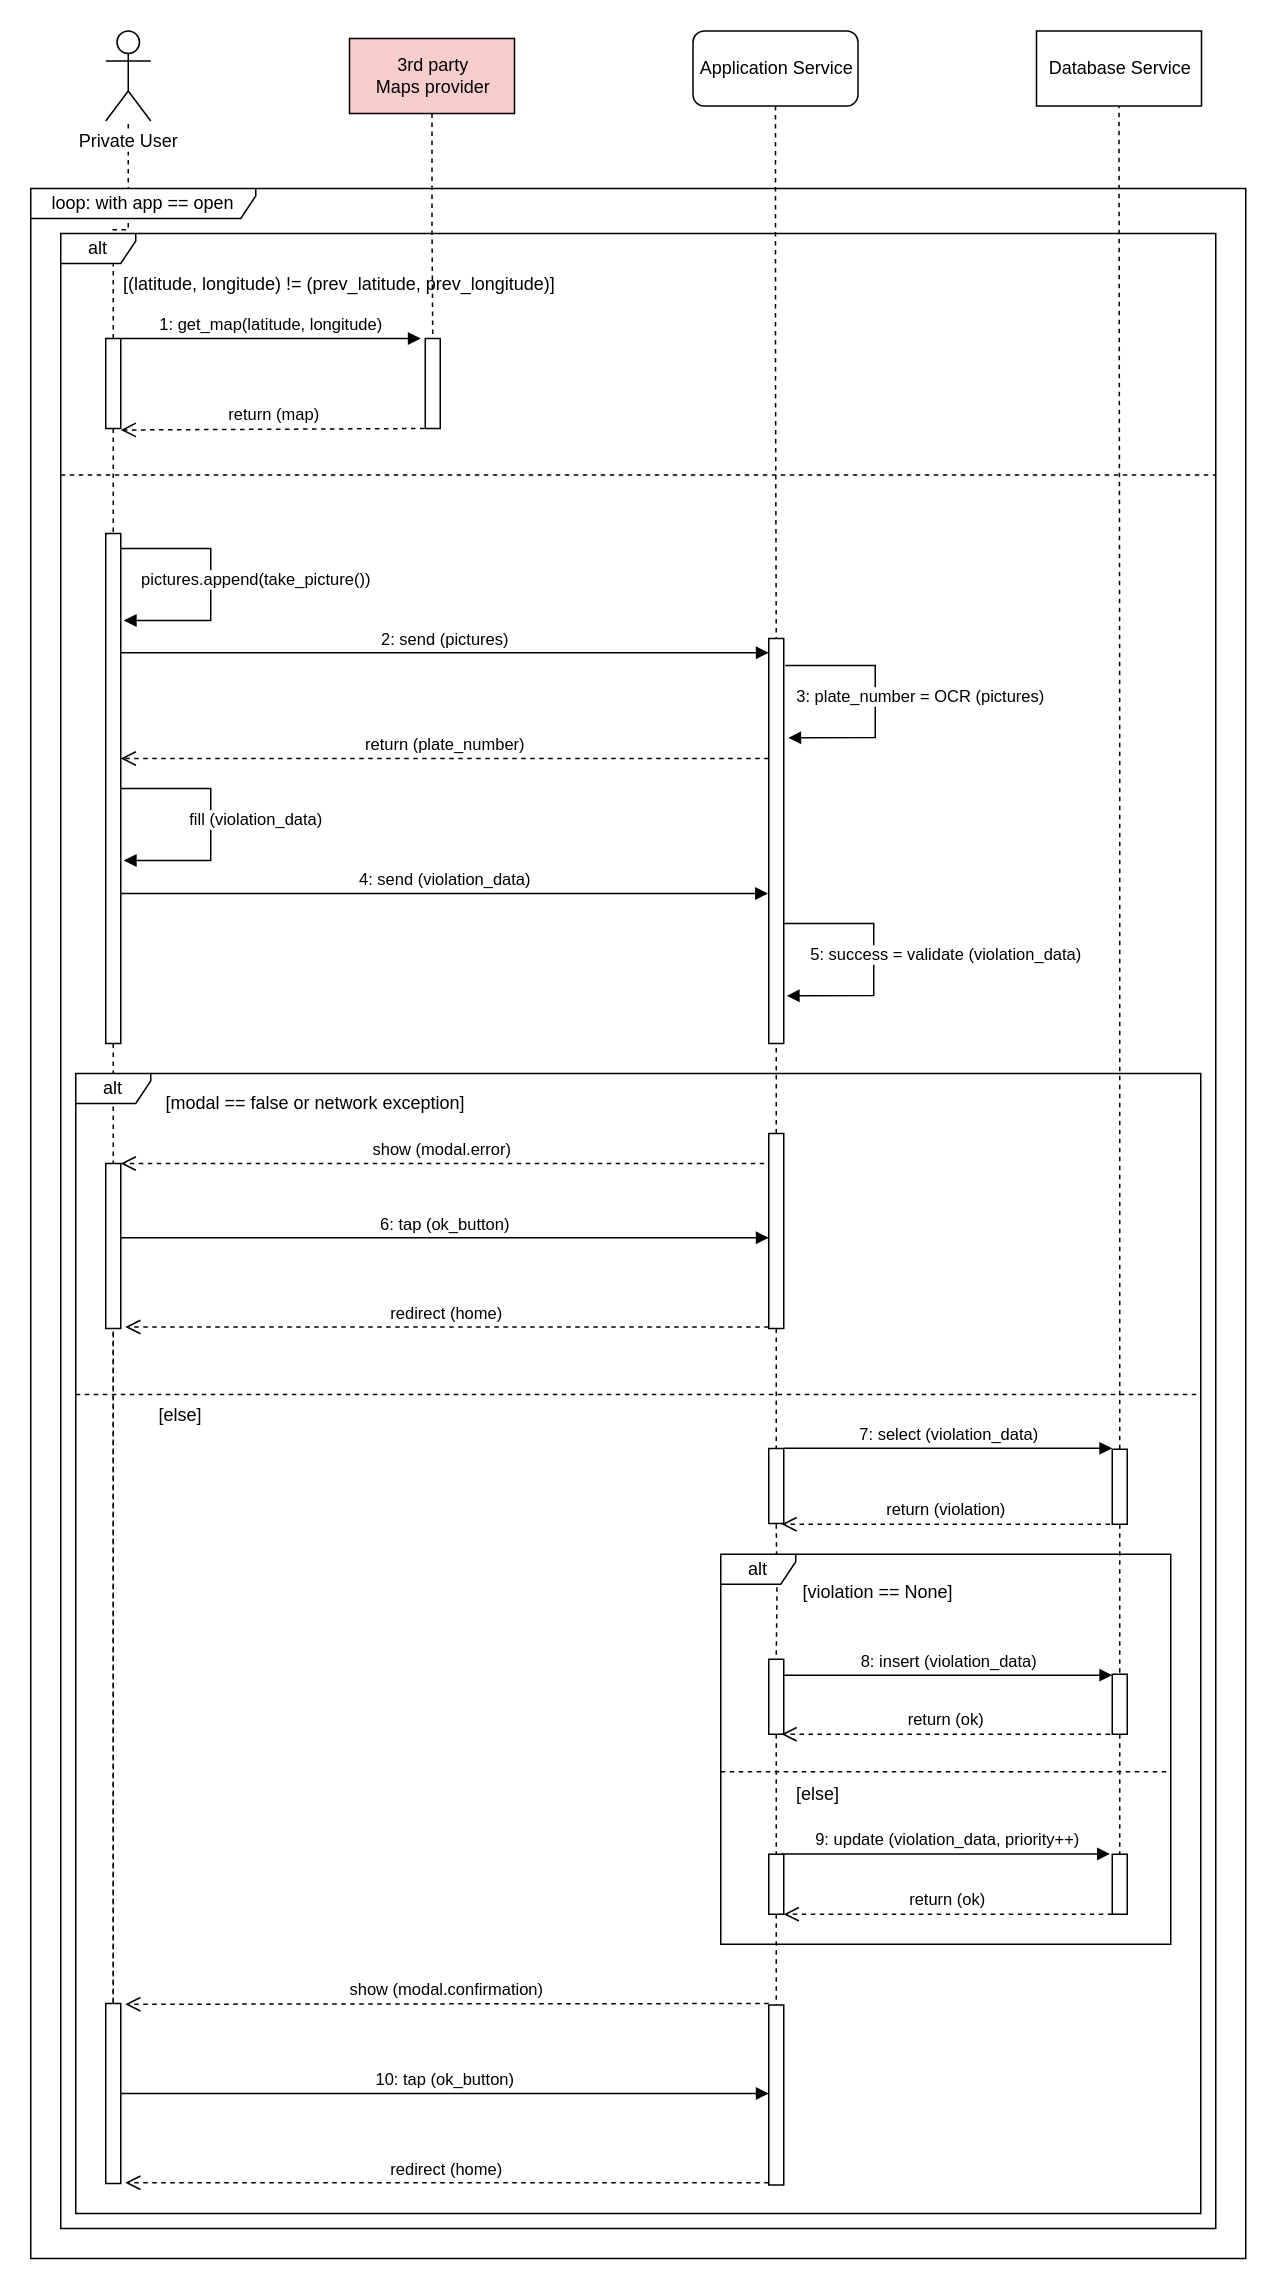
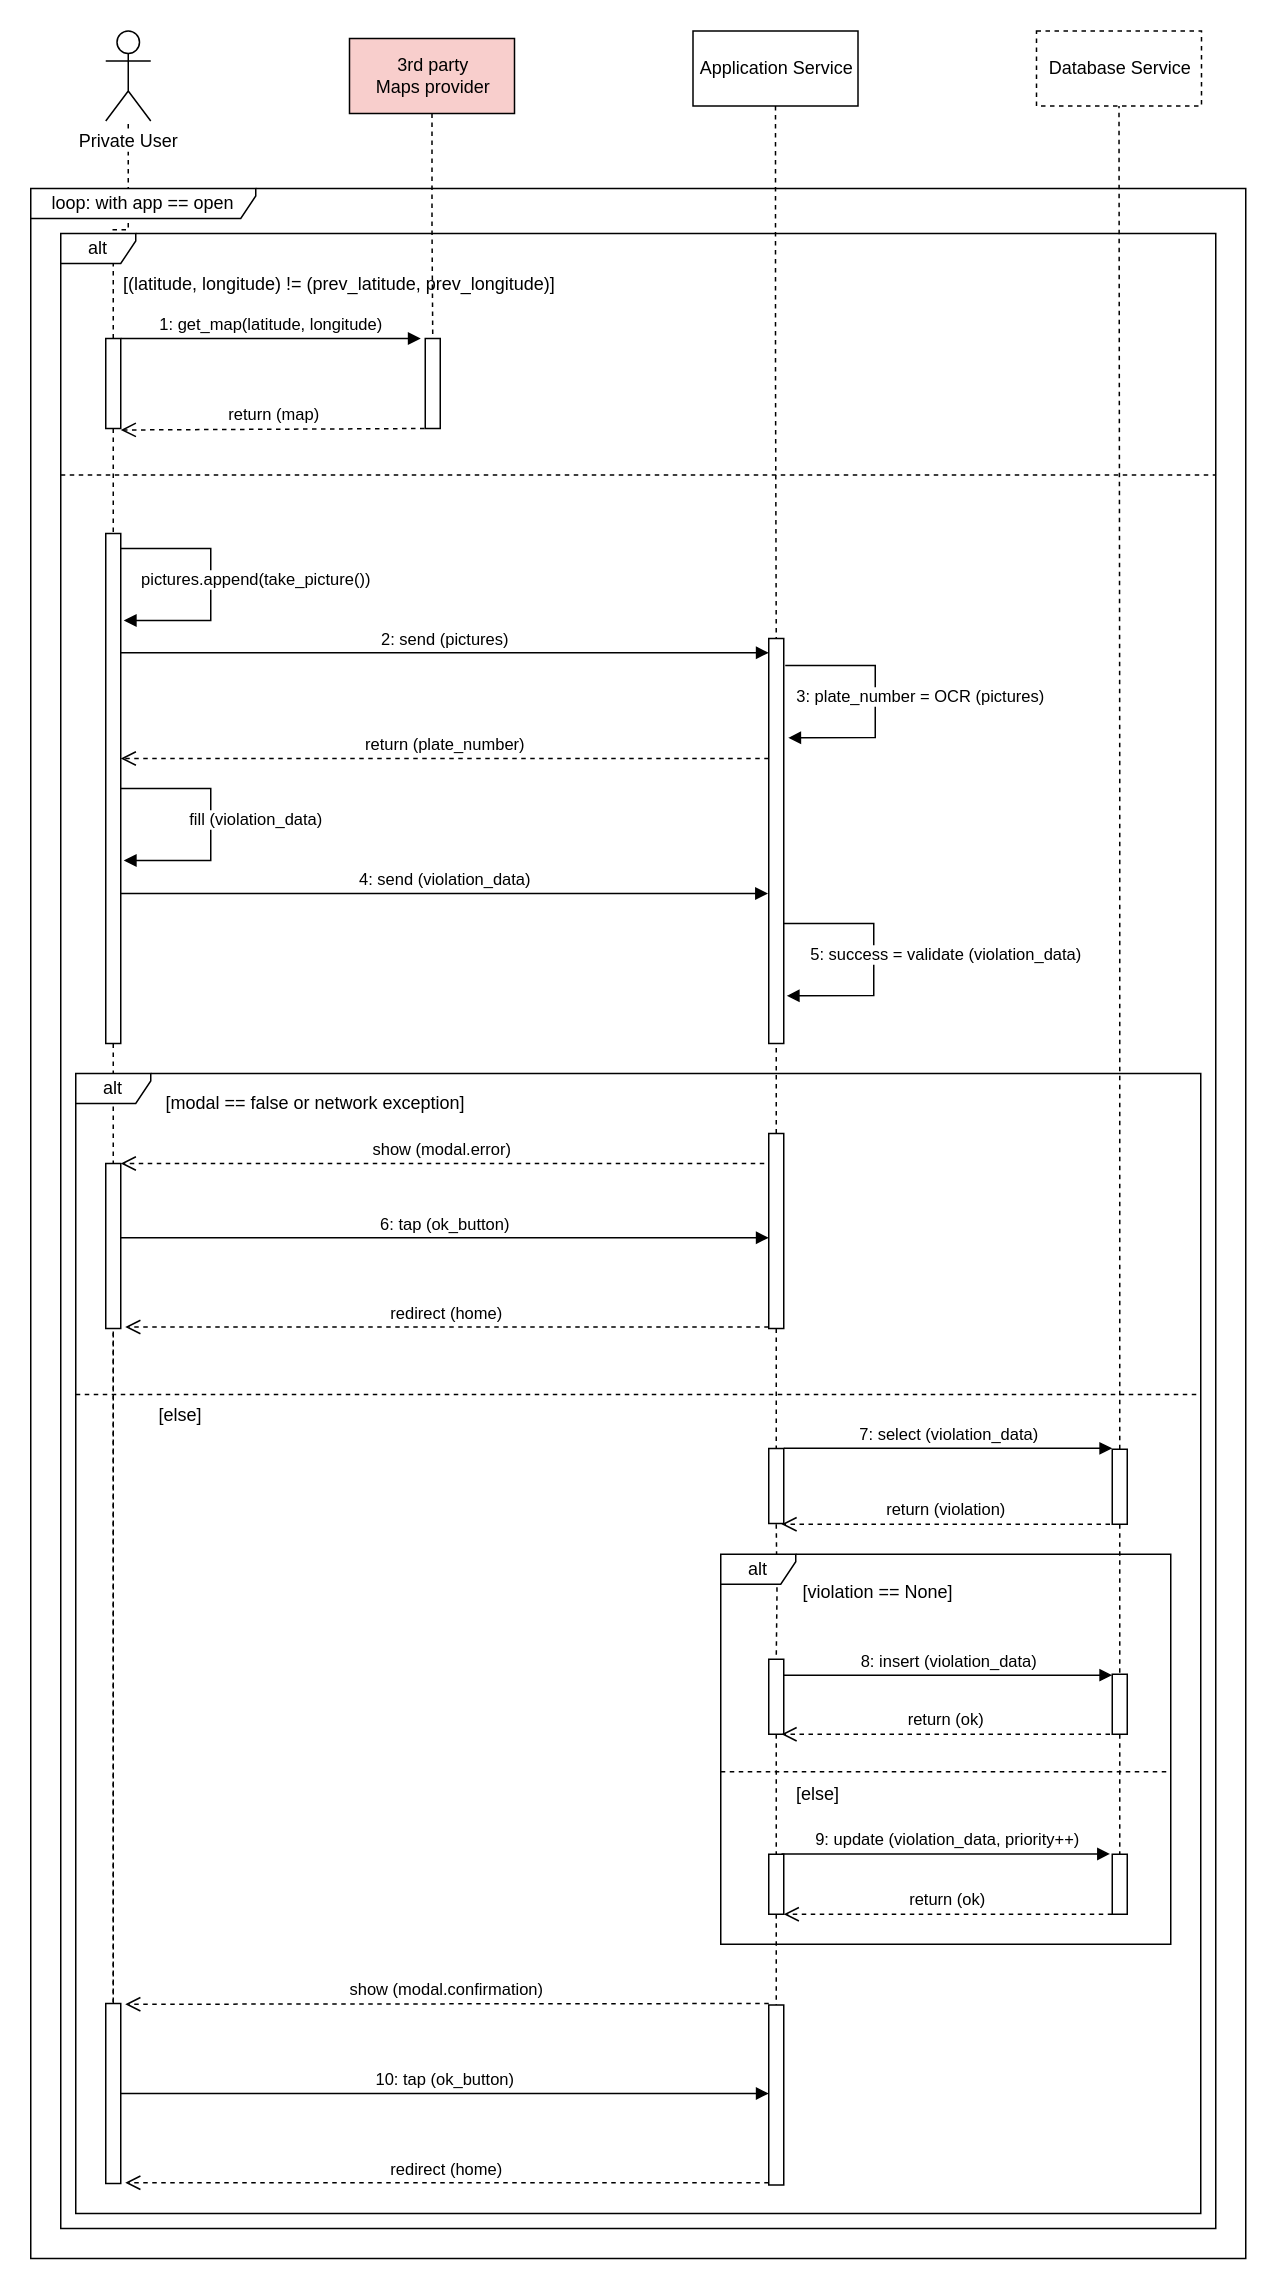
node "Application Service": shape rounded rectangle -> rectangle
node "Database Service": style solid -> dashed
